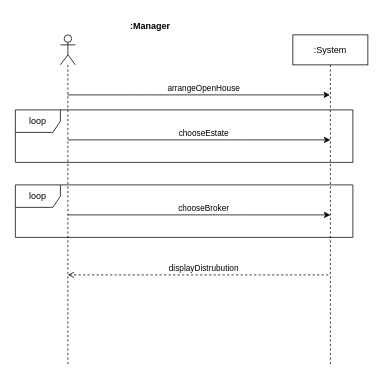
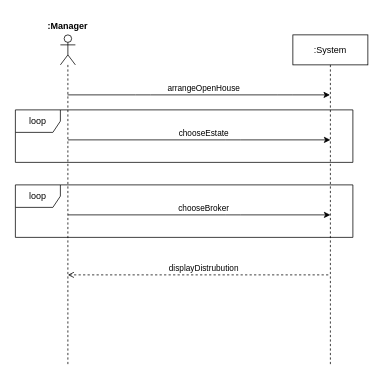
node ":Manager": moved (150, 25) -> (68, 25)
